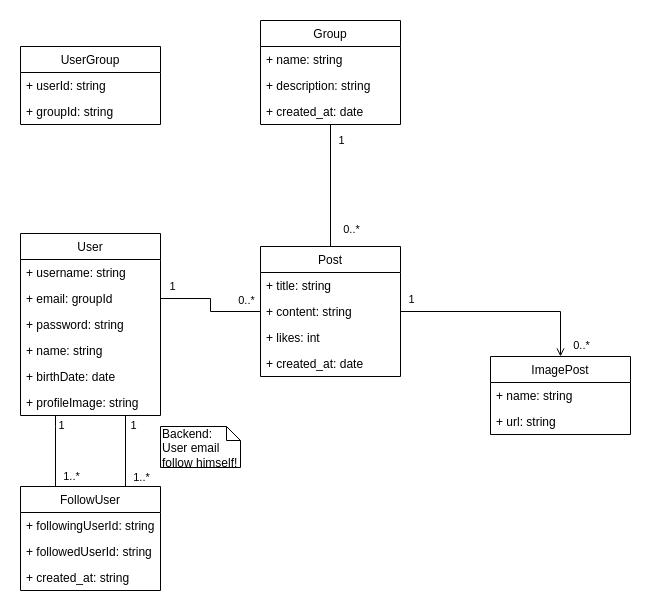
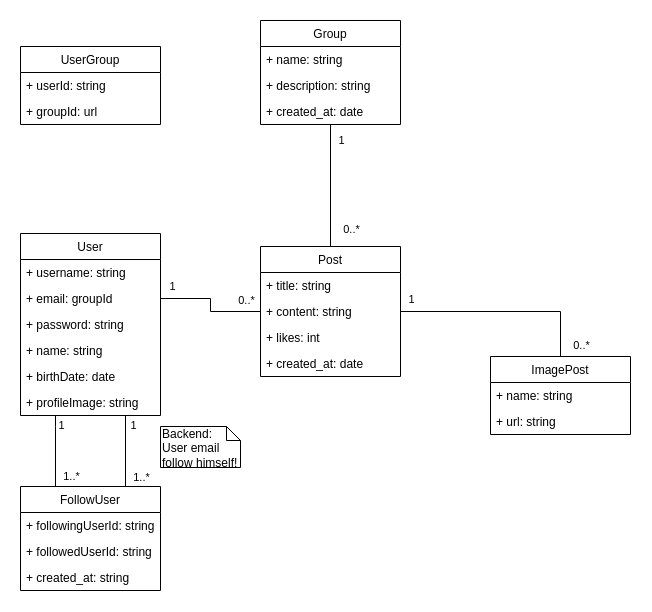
node "+ groupId: string": label "+ groupId: string" -> "+ groupId: url"
edge "+ content: string" -> "ImagePost": arrowhead open -> none
